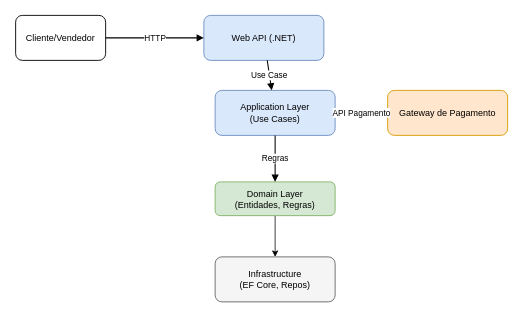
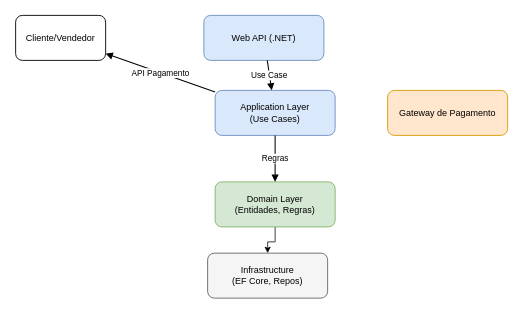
edge "Cliente/Vendedor" -> "Web API (.NET)": removed, label "HTTP"
edge "Application Layer (Use Cases)" -> "Gateway de Pagamento": now "Application Layer (Use Cases)" -> "Cliente/Vendedor"
node "Domain Layer (Entidades, Regras)": size 120x34 -> 120x45
node "Infrastructure (EF Core, Repos)": moved (275, 279) -> (267, 276)
